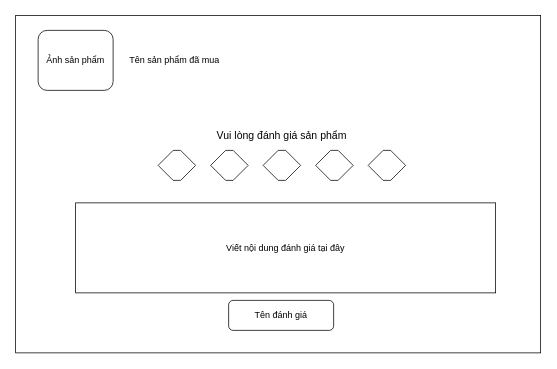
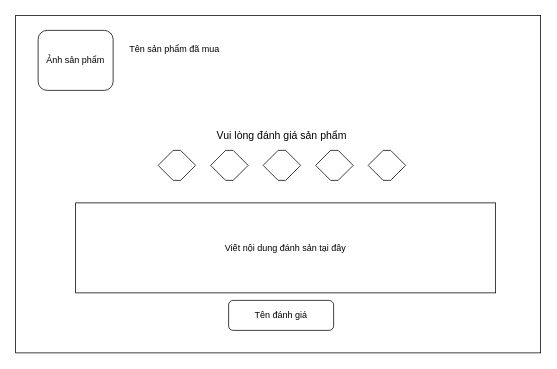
node "Tên sản phẩm đã mua": moved (177, 60) -> (177, 49)
node "Viết nội dung đánh giá tại đây": label "Viết nội dung đánh giá tại đây" -> "Viết nội dung đánh sản tại đây"
